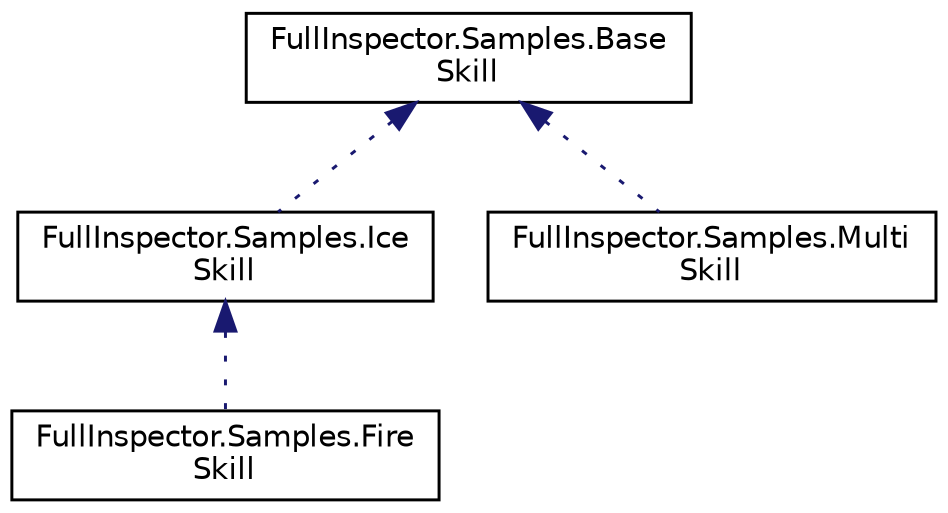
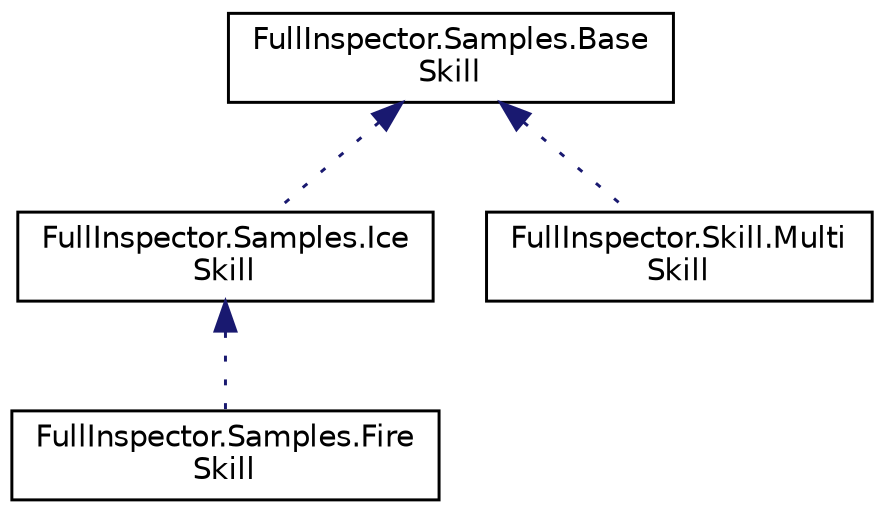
node "FullInspector.Samples.Multi Skill": label "FullInspector.Samples.Multi Skill" -> "FullInspector.Skill.Multi Skill"
